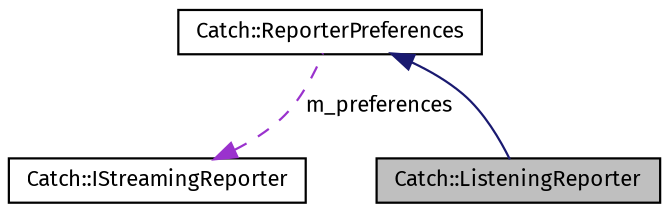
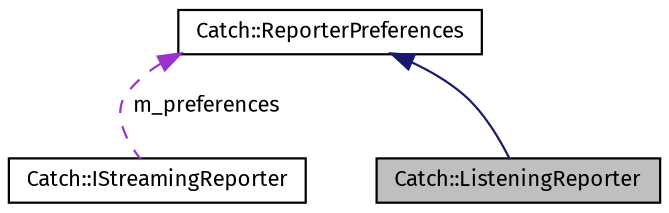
edge "Catch::ReporterPreferences" -> "Catch::IStreamingReporter": reversed
